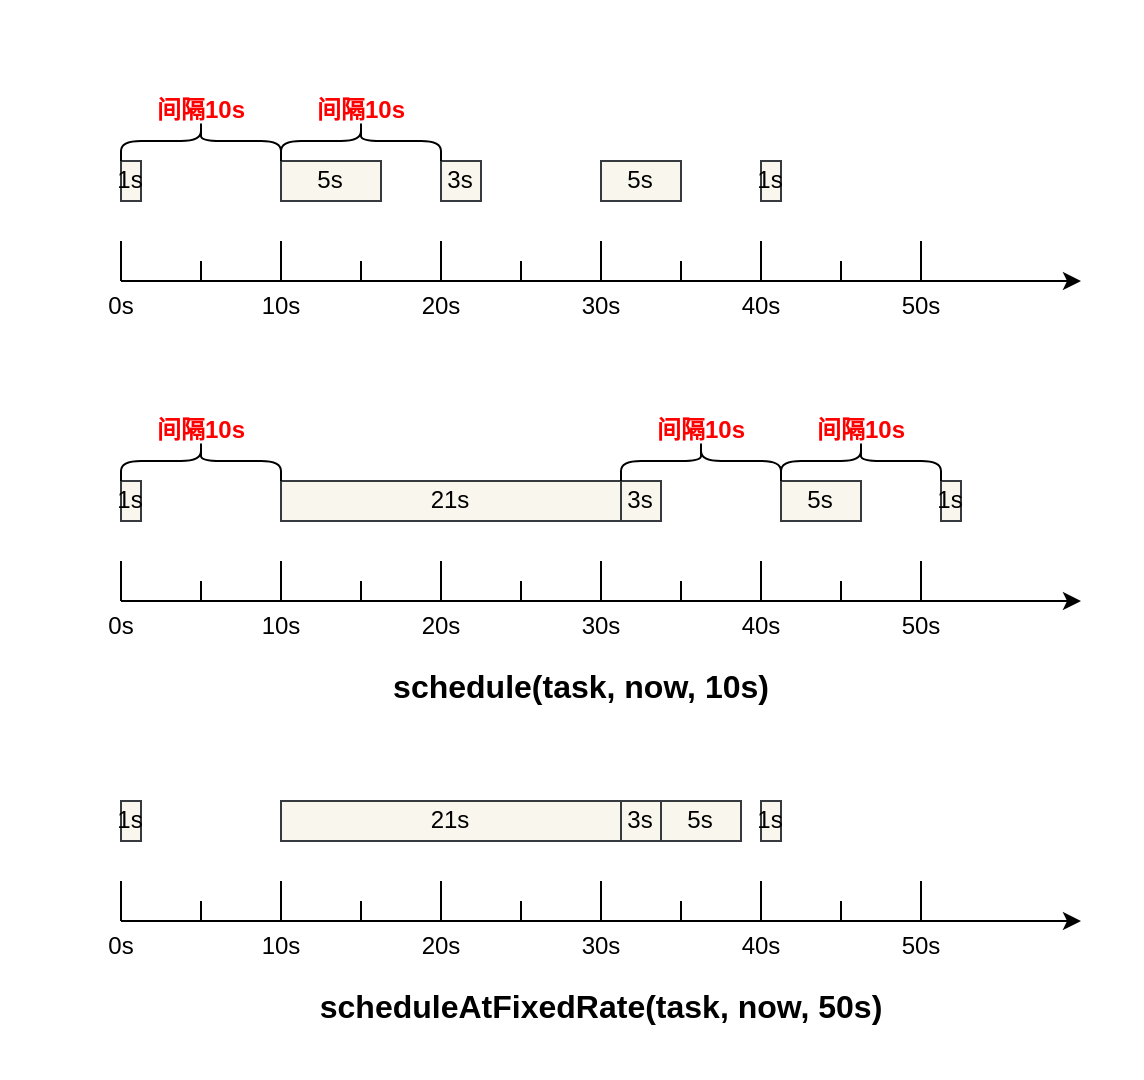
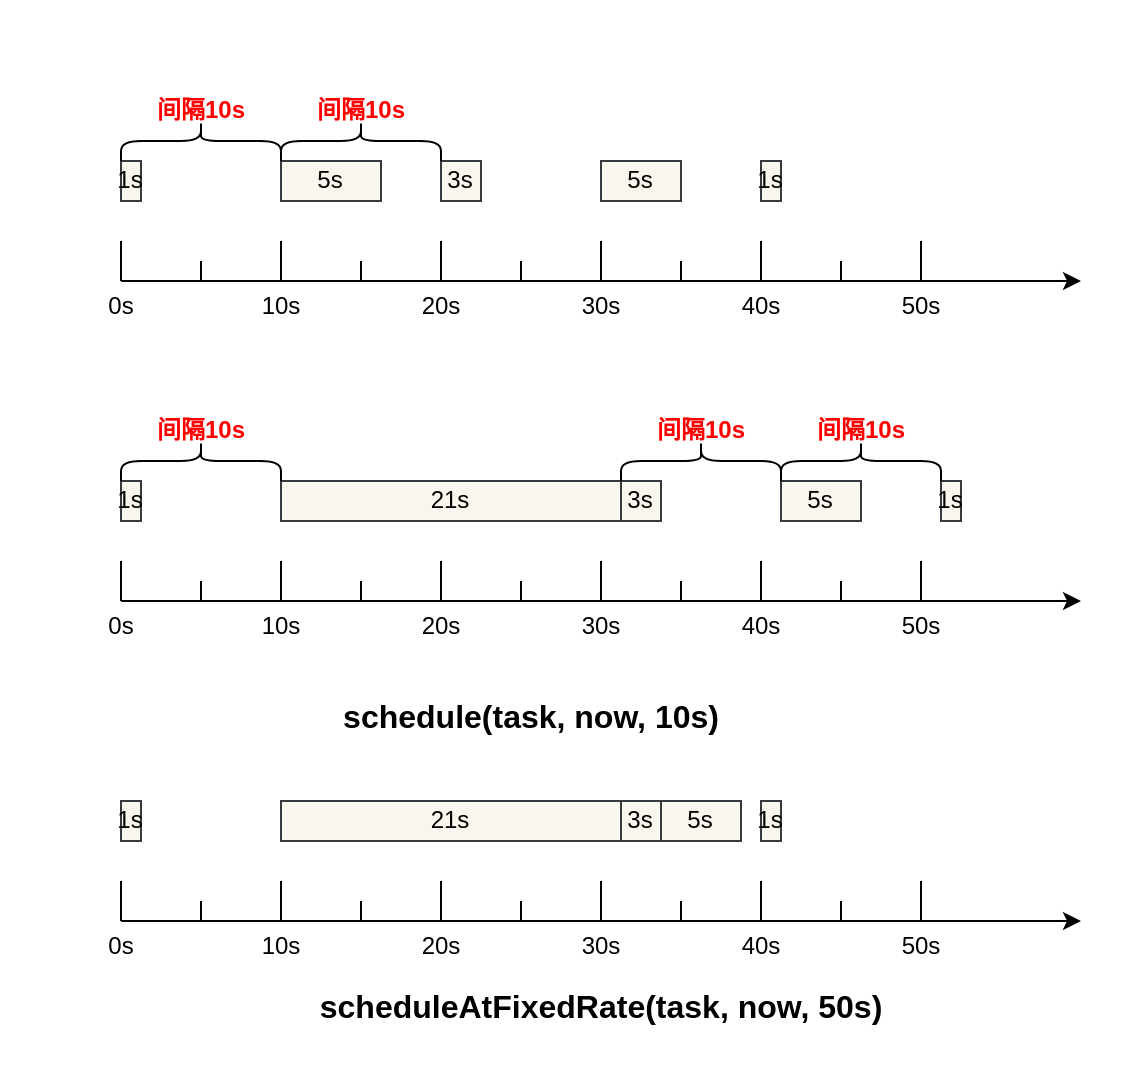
node "schedule(task, now, 10s)": moved (581, 687) -> (531, 717)
